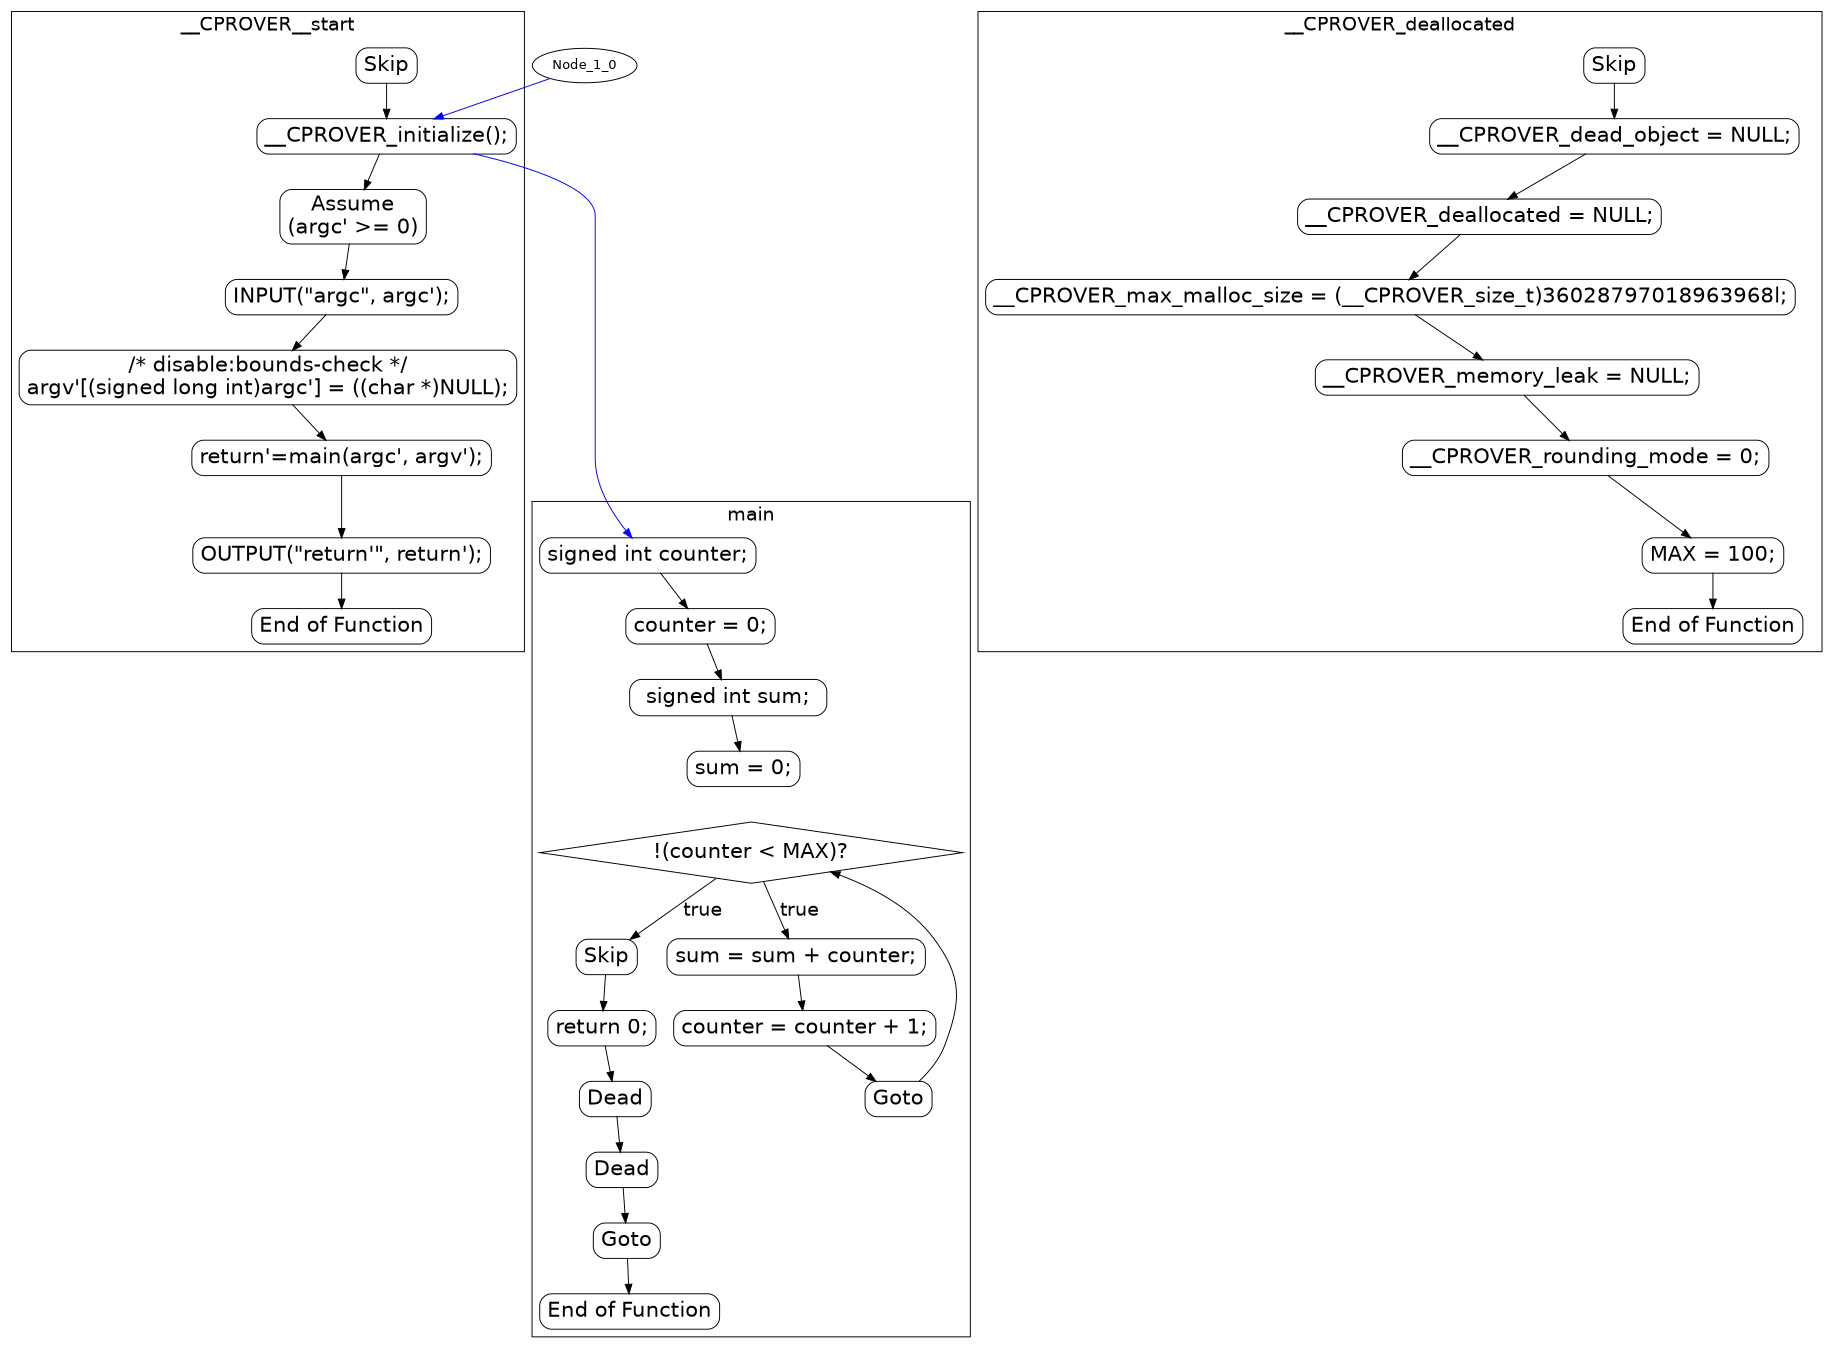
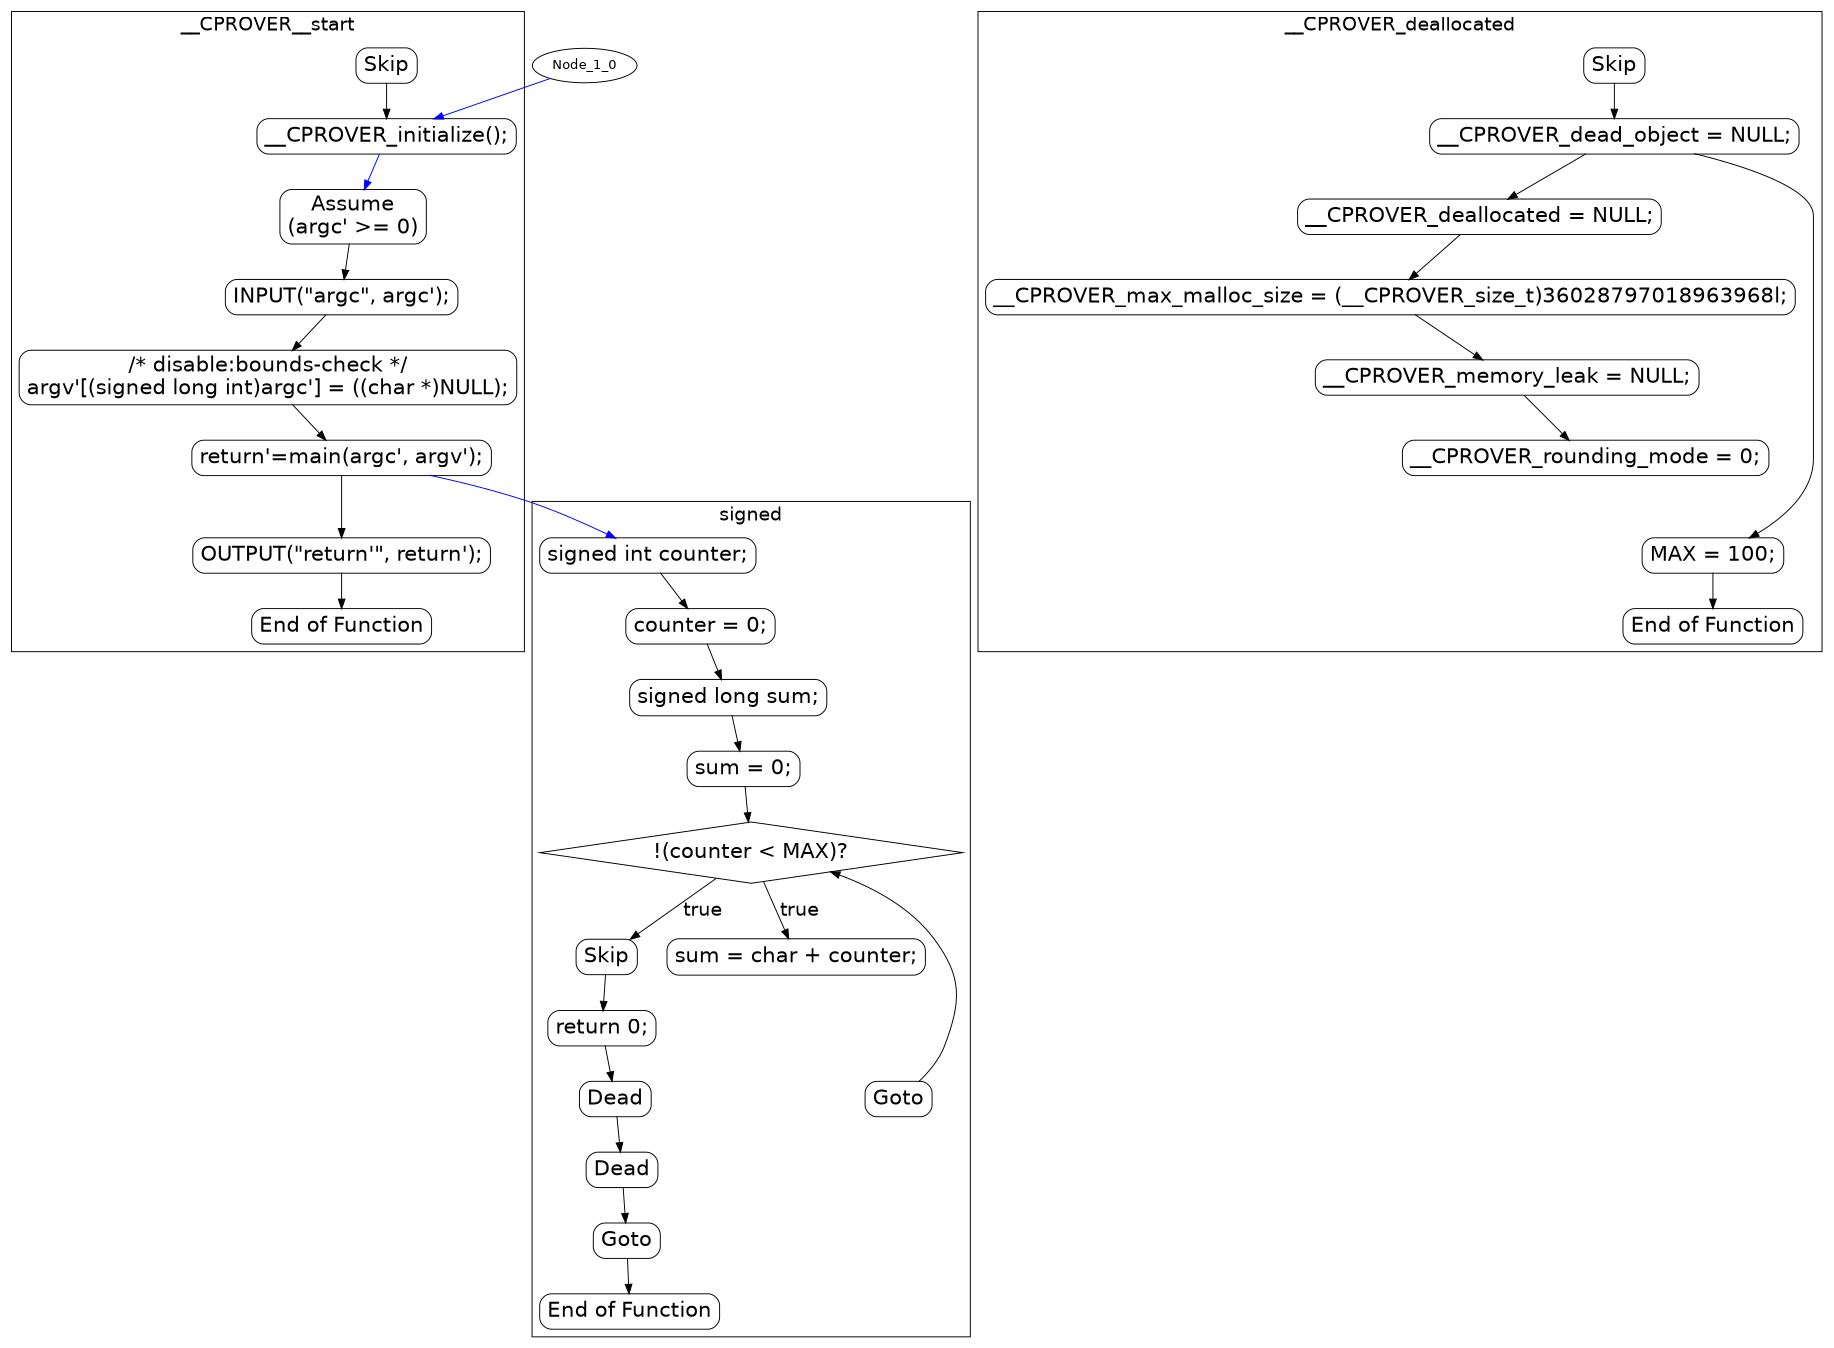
edge "__CPROVER_initialize();" -> "Assume (argc' >= 0)": color black -> blue
edge "__CPROVER_initialize();" -> "signed int counter;": now "return'=main(argc', argv');" -> "signed int counter;"
edge "__CPROVER_rounding_mode = 0;" -> "MAX = 100;": now "__CPROVER_dead_object = NULL;" -> "MAX = 100;"
cluster "main": label "main" -> "signed"
node "signed int sum;": label "signed int sum;" -> "signed long sum;"
edge "sum = 0;" -> "!(counter < MAX)?": added
node "sum = sum + counter;": label "sum = sum + counter;" -> "sum = char + counter;"
node "counter = counter + 1;": removed
